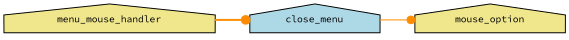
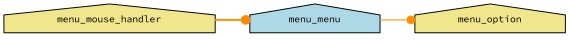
node "close_menu": label "close_menu" -> "menu_menu"
node "mouse_option": label "mouse_option" -> "menu_option"
